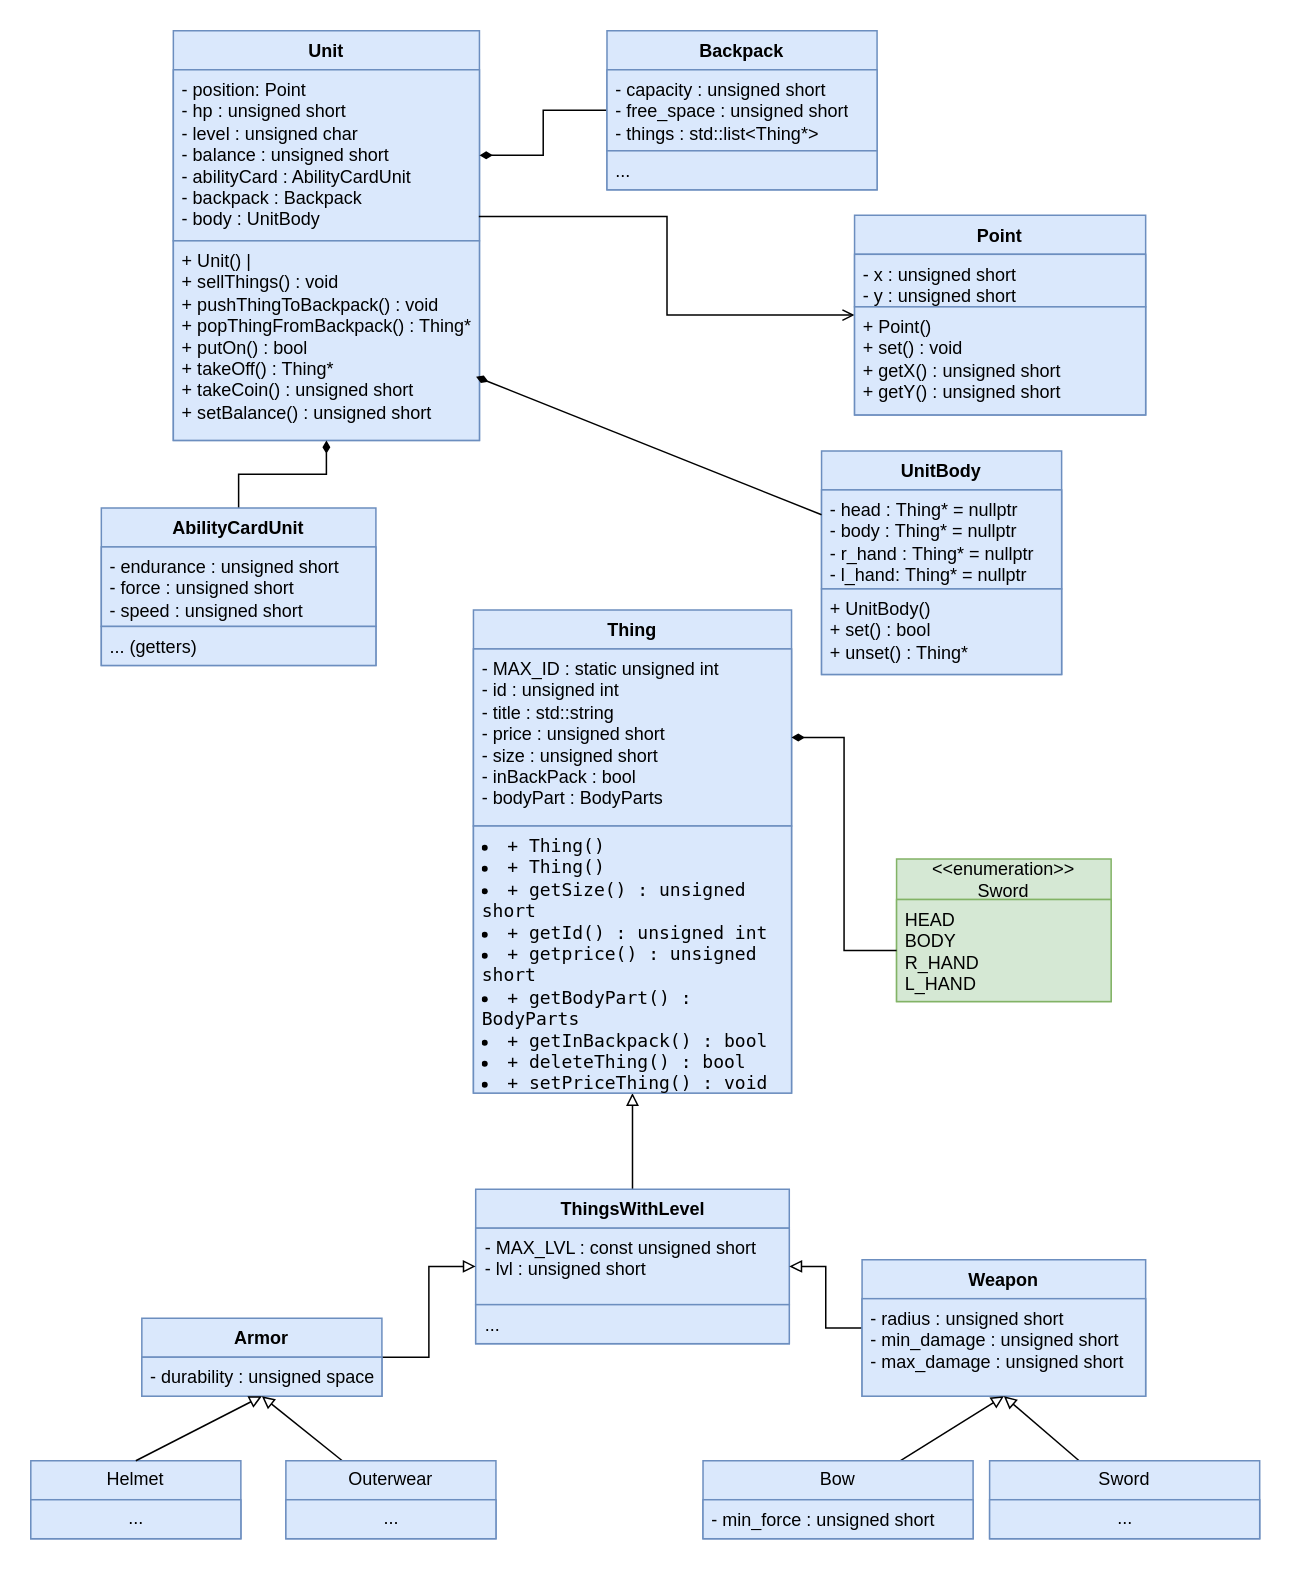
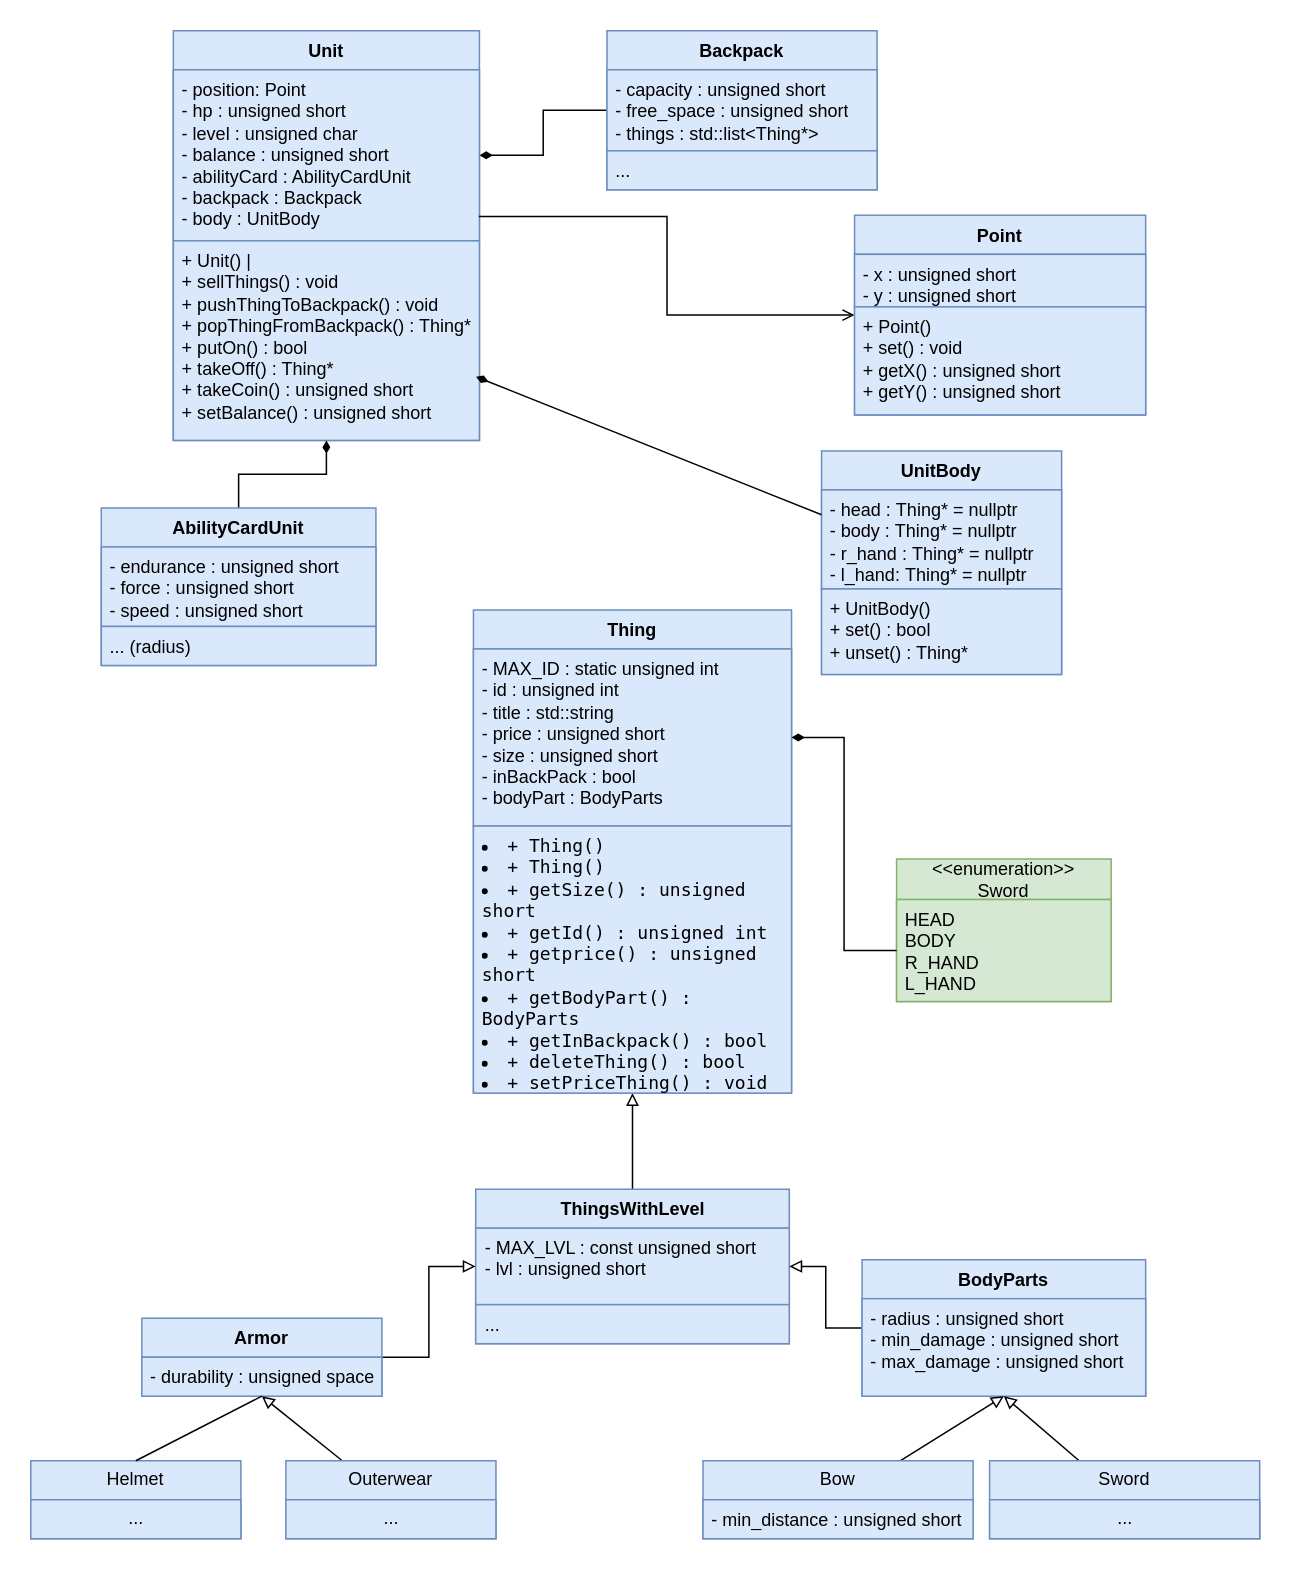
node "... (getters)": label "... (getters)" -> "... (radius)"
node "Weapon": label "Weapon" -> "BodyParts"
edge "Helmet" -> "Armor": arrowhead block -> none
node "- min_force : unsigned short": label "- min_force : unsigned short" -> "- min_distance : unsigned short"
